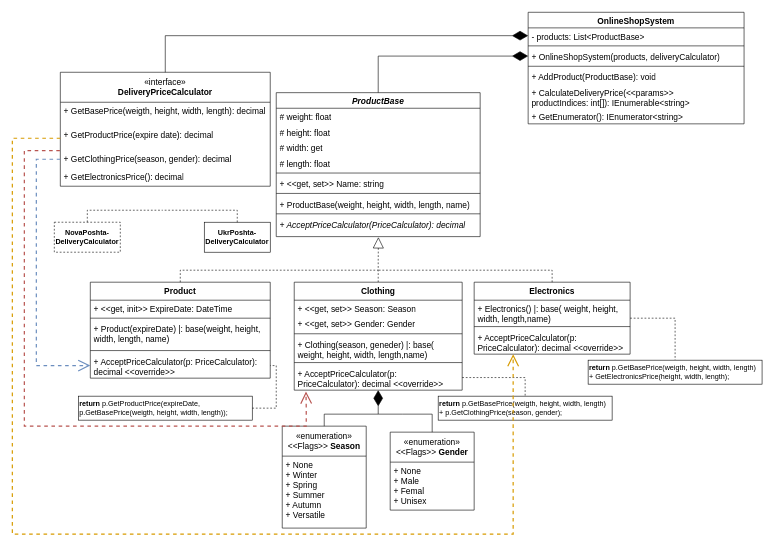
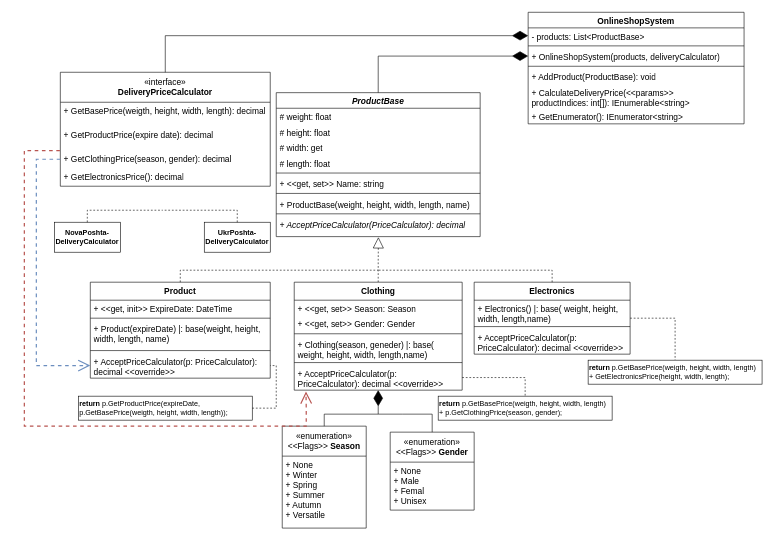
node "NovaPoshta-DeliveryCalculator": style dashed -> solid
edge "+ GetProductPrice(expire date): decimal" -> "Electronics": removed
